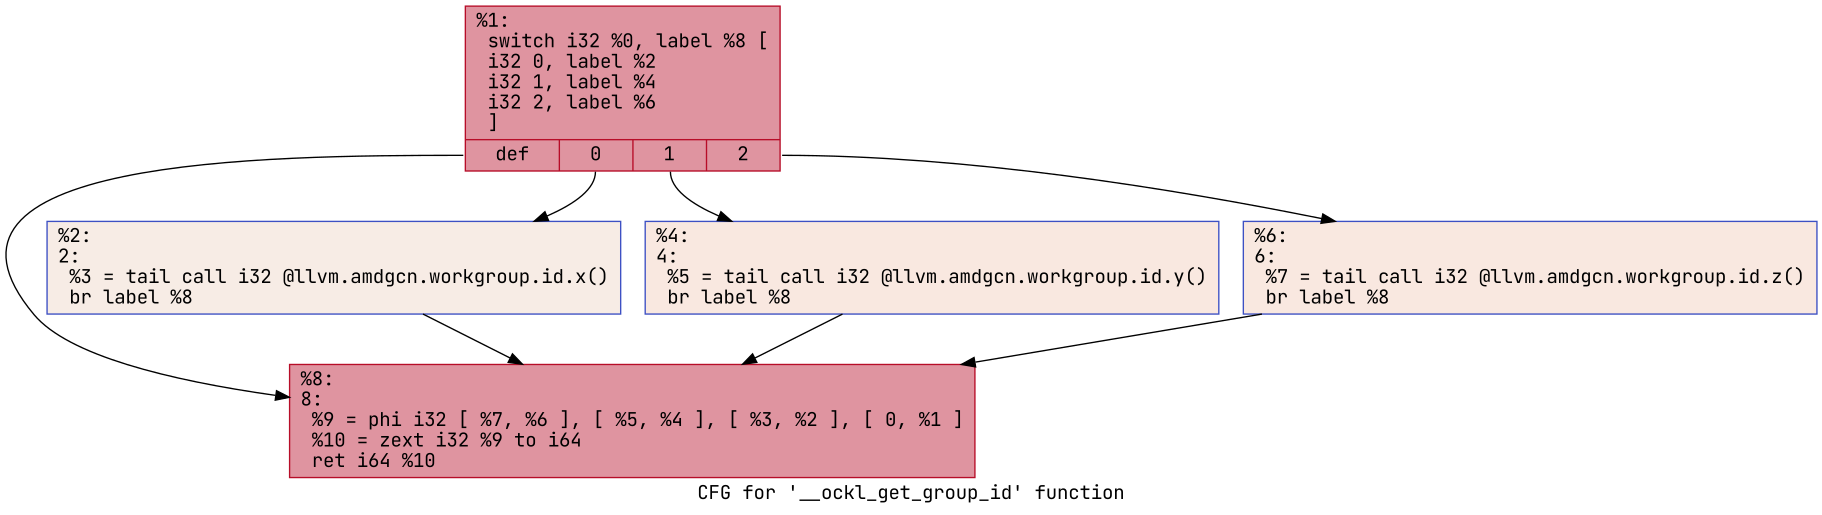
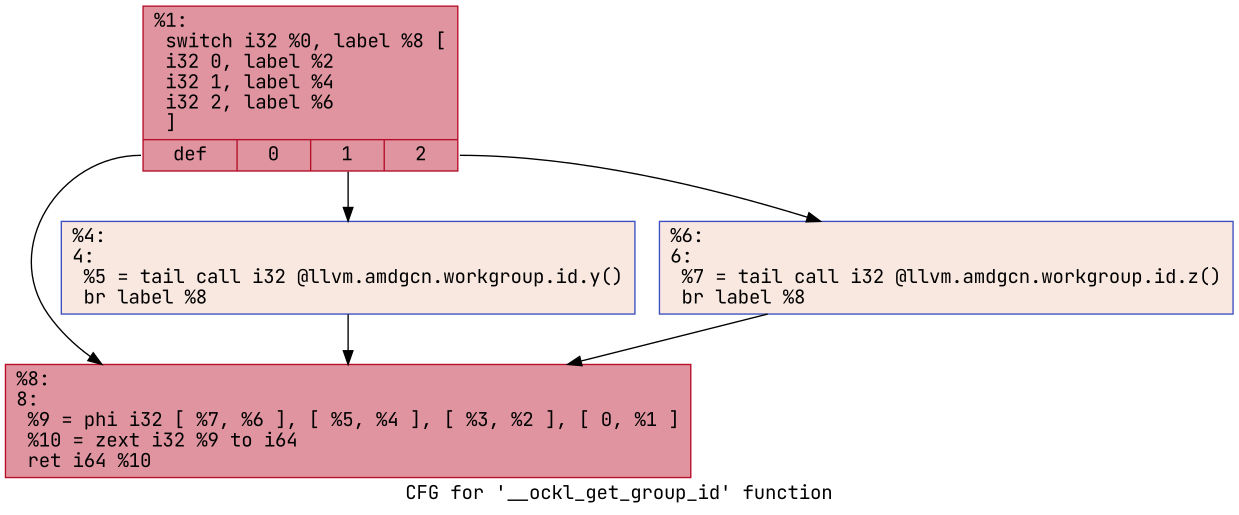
node "%2:": removed
